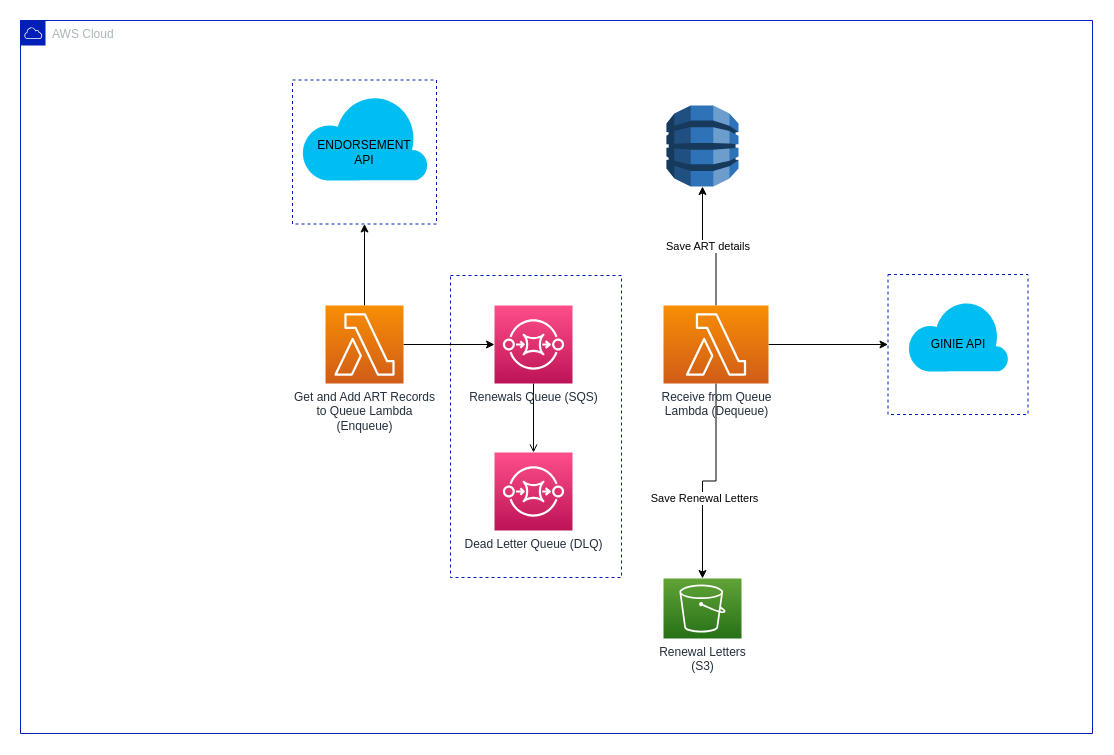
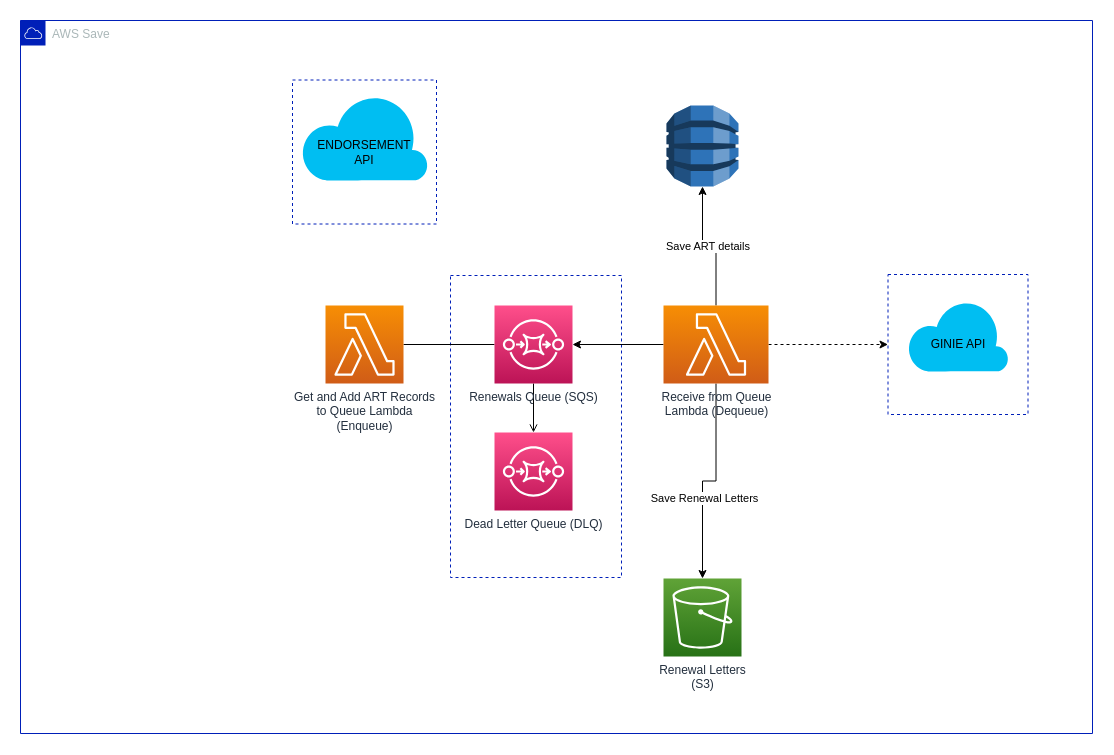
node "AWS Cloud": label "AWS Cloud" -> "AWS Save"
edge "Get and Add ART Records to Queue Lambda (Enqueue)" -> "ENDORSEMENT API": removed
edge "Get and Add ART Records to Queue Lambda (Enqueue)" -> "Renewals Queue (SQS)": arrowhead classic -> none
edge "Receive from Queue Lambda (Dequeue)" -> "Renewals Queue (SQS)": added
edge "Receive from Queue Lambda (Dequeue)" -> "GINIE API": style solid -> dashed
node "Dead Letter Queue (DLQ)": moved (534, 492) -> (534, 472)
node "Renewal Letters (S3)": size 78x60 -> 78x78
